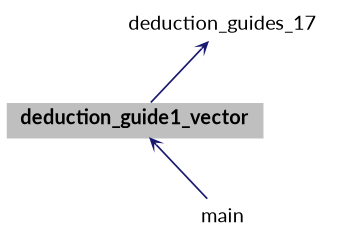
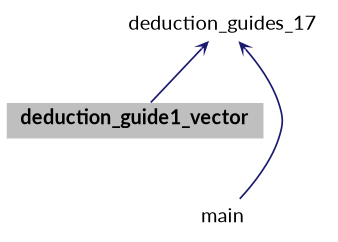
edge "main" -> "deduction_guide1_vector": now "main" -> "deduction_guides_17"
